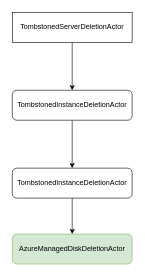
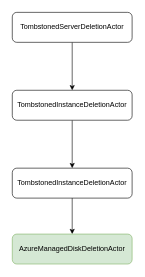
node "TombstonedServerDeletionActor": shape rectangle -> rounded rectangle
